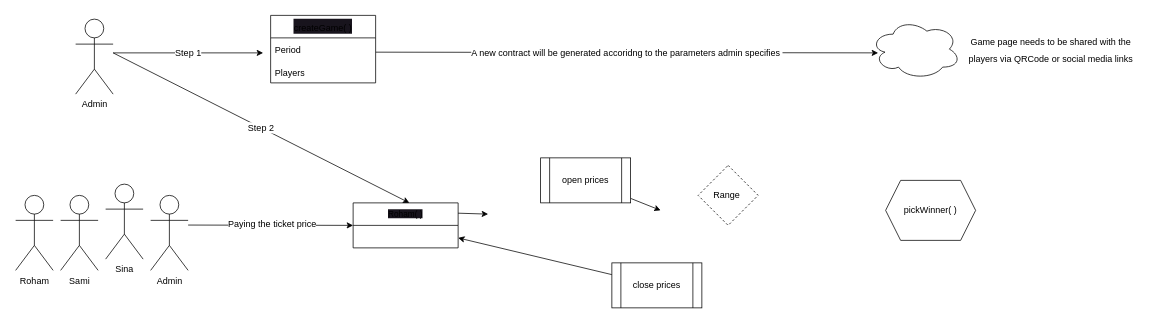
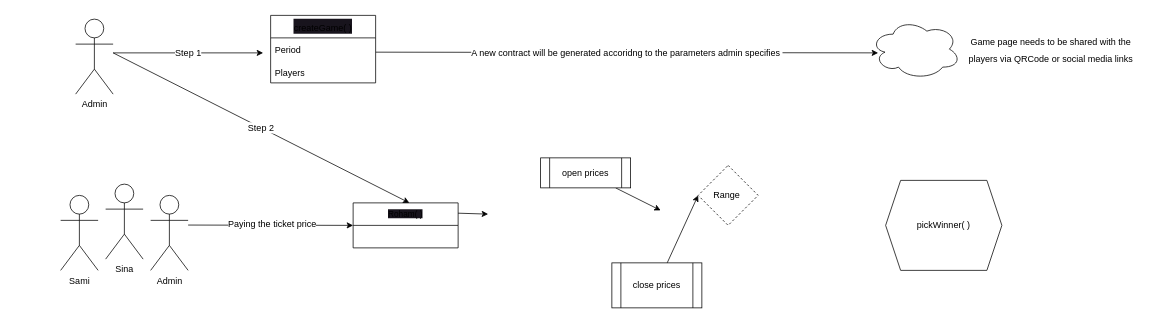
node "open prices": size 90x45 -> 90x30
node "pickWinner( )": size 90x60 -> 116x90
node "Roham": removed
edge "close prices" -> "Roham( )": now "close prices" -> "Range"
